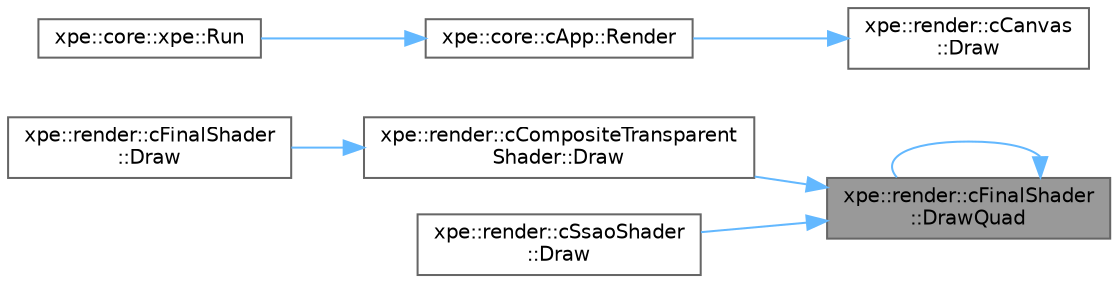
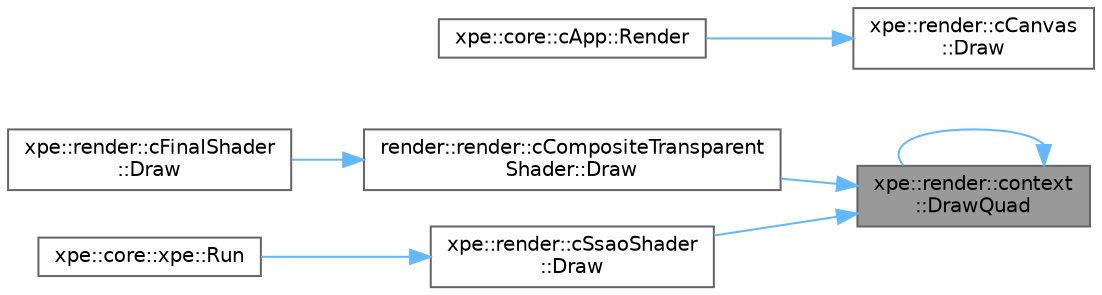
edge "xpe::core::xpe::Run" -> "xpe::core::cApp::Render": now "xpe::core::xpe::Run" -> "xpe::render::cSsaoShader ::Draw"
node "xpe::render::cCompositeTransparent Shader::Draw": label "xpe::render::cCompositeTransparent Shader::Draw" -> "render::render::cCompositeTransparent Shader::Draw"
node "xpe::render::cFinalShader ::DrawQuad": label "xpe::render::cFinalShader ::DrawQuad" -> "xpe::render::context ::DrawQuad"
